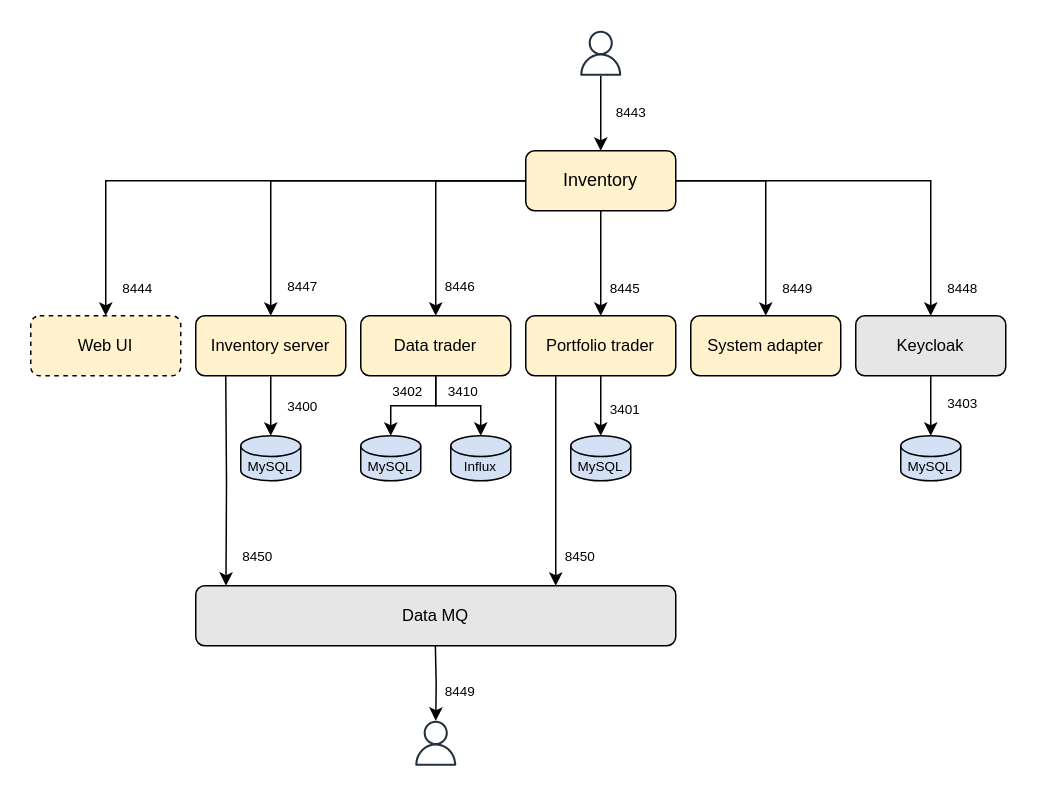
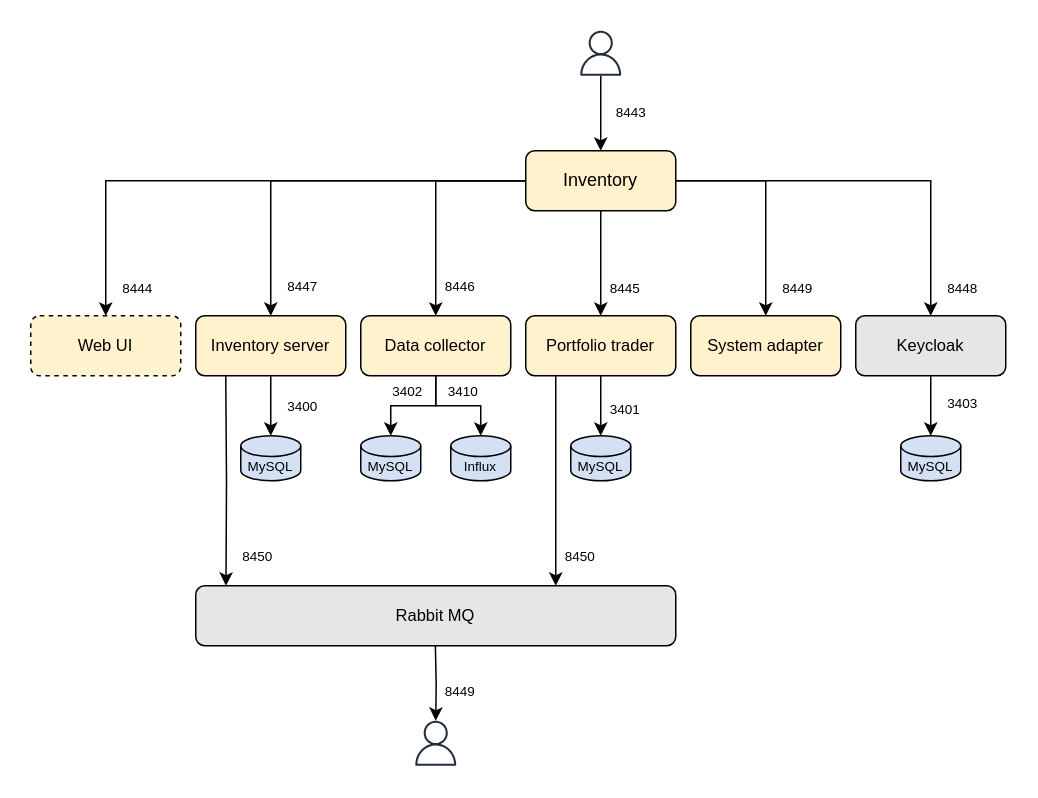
node "Data trader": label "Data trader" -> "Data collector"
node "Data MQ": label "Data MQ" -> "Rabbit MQ"
